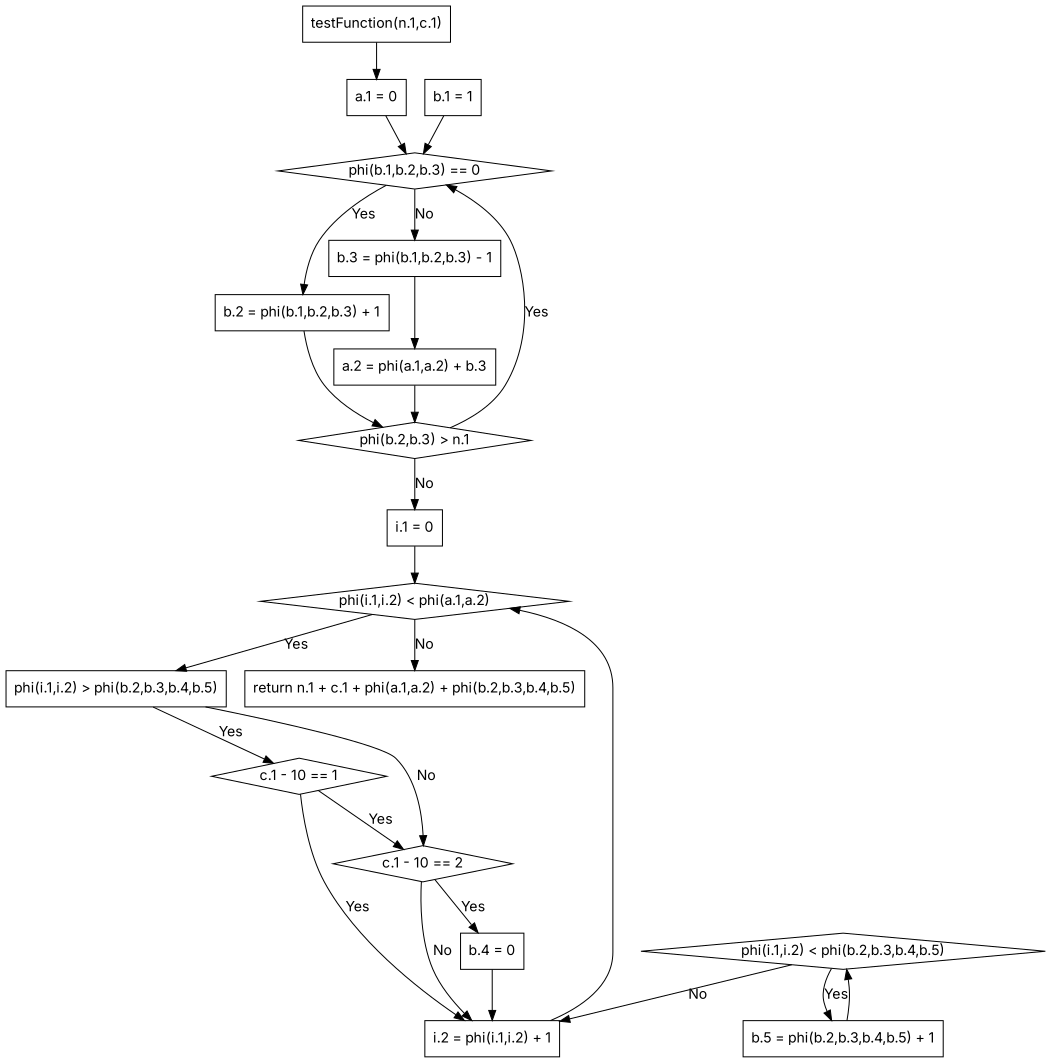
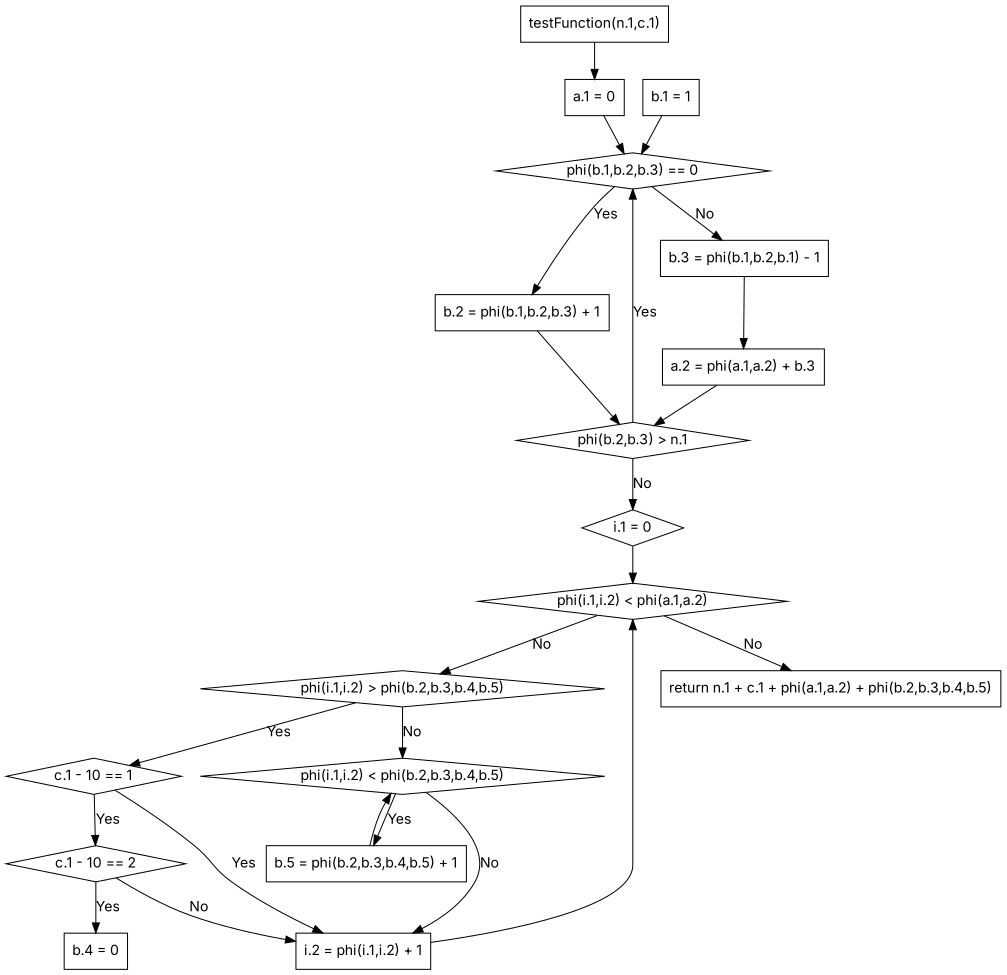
node "b.3 = phi(b.1,b.2,b.3) - 1": label "b.3 = phi(b.1,b.2,b.3) - 1" -> "b.3 = phi(b.1,b.2,b.1) - 1"
node "i.1 = 0": shape box -> diamond
edge "phi(i.1,i.2) < phi(a.1,a.2)" -> "phi(i.1,i.2) > phi(b.2,b.3,b.4,b.5)": label "Yes" -> "No"
node "phi(i.1,i.2) > phi(b.2,b.3,b.4,b.5)": shape box -> diamond
edge "phi(i.1,i.2) > phi(b.2,b.3,b.4,b.5)" -> "c.1 - 10 == 2": now "phi(i.1,i.2) > phi(b.2,b.3,b.4,b.5)" -> "phi(i.1,i.2) < phi(b.2,b.3,b.4,b.5)"
edge "b.4 = 0" -> "i.2 = phi(i.1,i.2) + 1": removed
